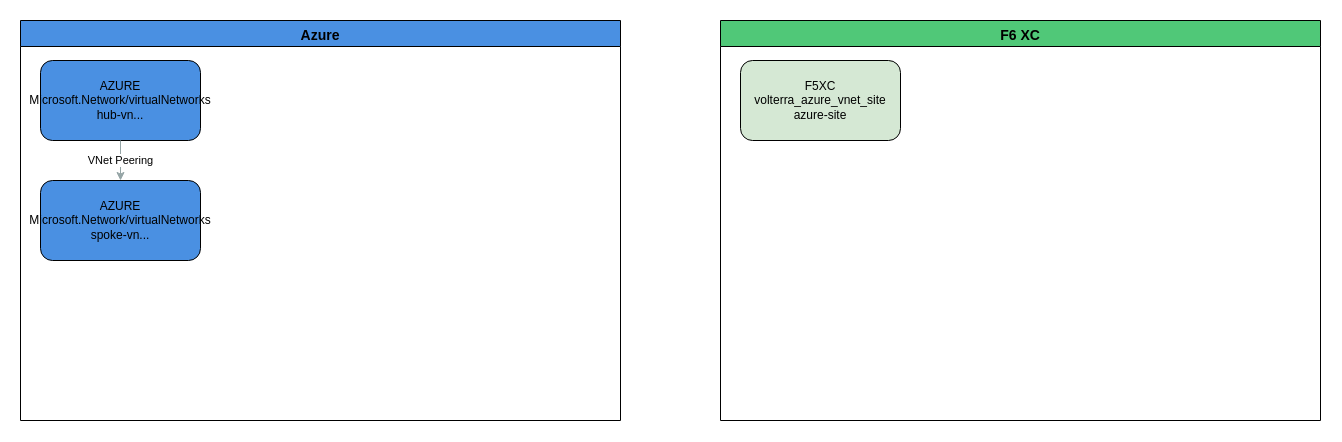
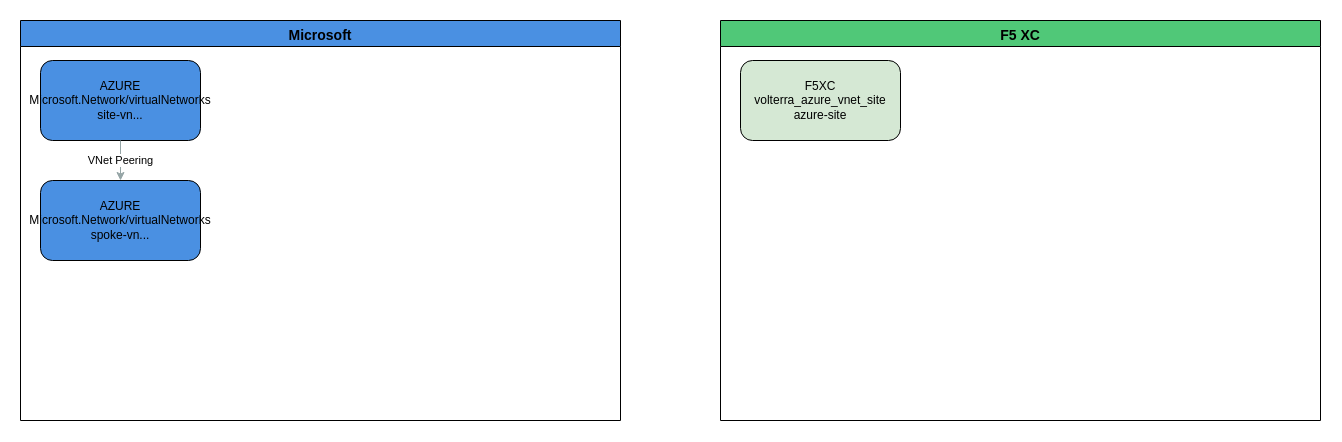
node "Azure": label "Azure" -> "Microsoft"
node "F6 XC": label "F6 XC" -> "F5 XC"
node "AZURE Microsoft.Network/virtualNetworks hub-vn...": label "AZURE Microsoft.Network/virtualNetworks hub-vn..." -> "AZURE Microsoft.Network/virtualNetworks site-vn..."
